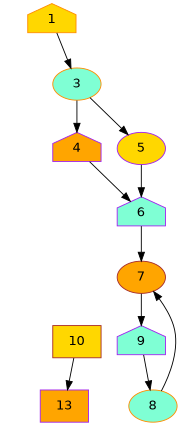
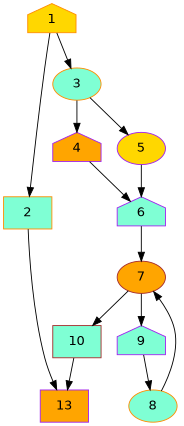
node "2": added
edge "7" -> "10": added
node "10": fillcolor gold -> aquamarine
